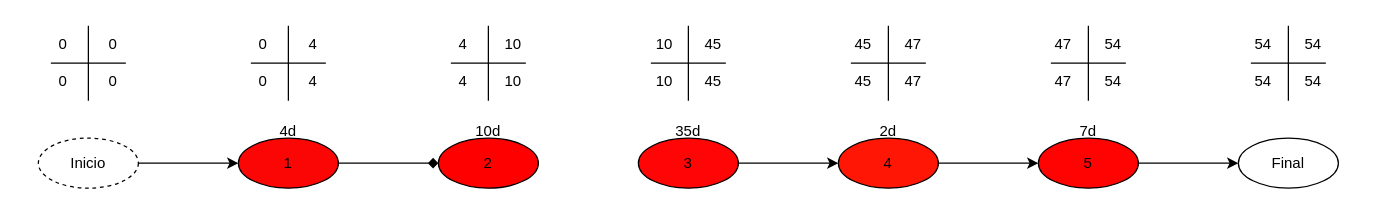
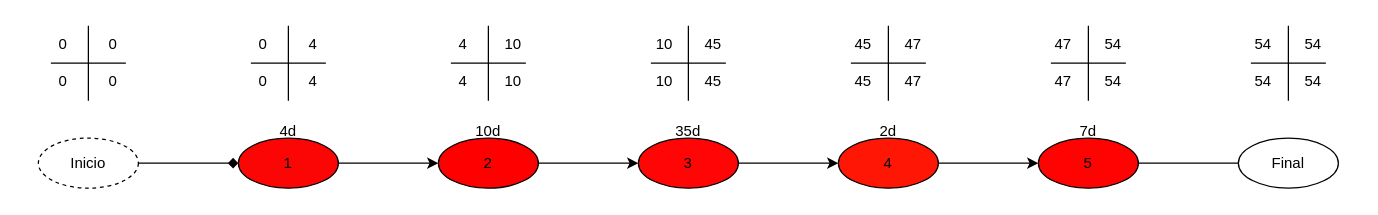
edge "Inicio" -> "1": arrowhead classic -> diamond
edge "1" -> "2": arrowhead diamond -> classic
edge "2" -> "3": added
edge "5" -> "Final": arrowhead classic -> none
